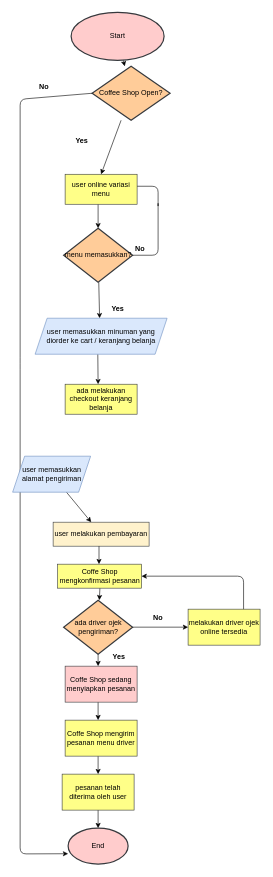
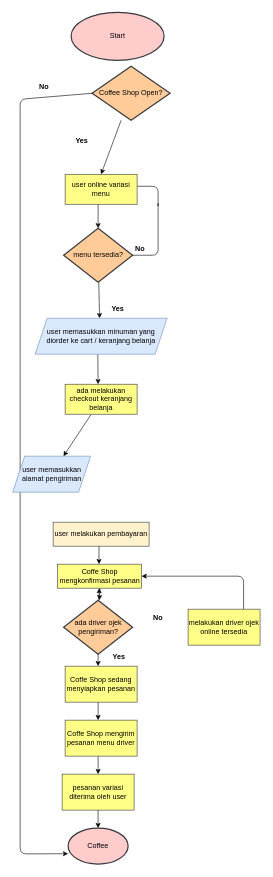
edge "Start" -> "Coffee Shop Open?": removed
node "menu memasukkan?": label "menu memasukkan?" -> "menu tersedia?"
edge "ada melakukan checkout keranjang belanja" -> "user memasukkan alamat pengiriman": added
edge "user memasukkan alamat pengiriman" -> "user melakukan pembayaran": removed
edge "ada driver ojek pengiriman?" -> "melakukan driver ojek online tersedia": now "ada driver ojek pengiriman?" -> "Coffe Shop mengkonfirmasi pesanan"
node "Coffe Shop sedang menyiapkan pesanan": fillcolor #ffcccc -> #ffff88
node "pesanan telah diterima oleh user": label "pesanan telah diterima oleh user" -> "pesanan variasi diterima oleh user"
node "End": label "End" -> "Coffee"
